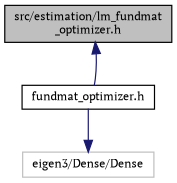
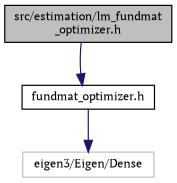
edge "fundmat_optimizer.h" -> "src/estimation/lm_fundmat _optimizer.h": reversed
node "eigen3/Dense/Dense": label "eigen3/Dense/Dense" -> "eigen3/Eigen/Dense"
